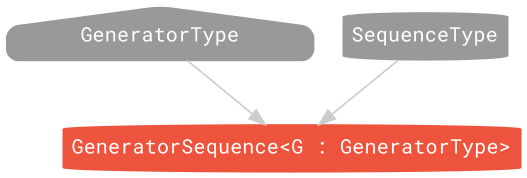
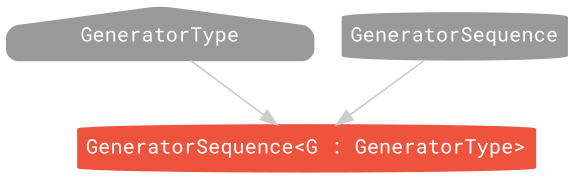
node "SequenceType": label "SequenceType" -> "GeneratorSequence"
